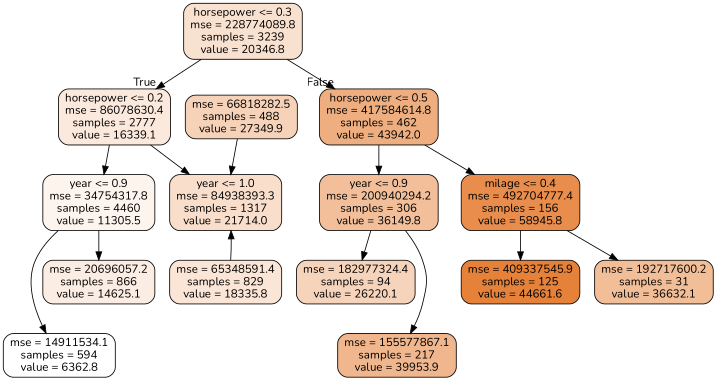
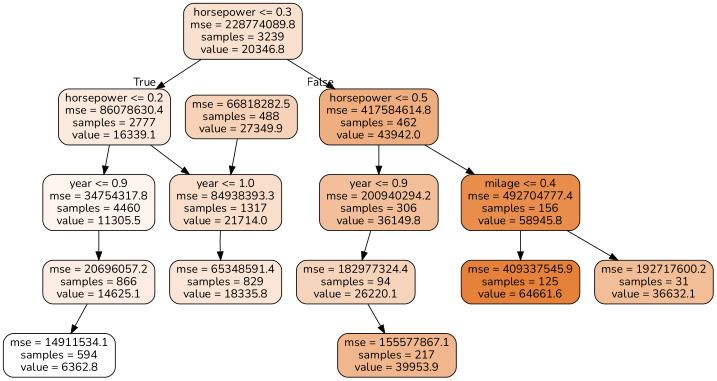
edge "mse = 65348591.4 samples = 829 value = 18335.8" -> "year <= 1.0 mse = 84938393.3 samples = 1317 value = 21714.0": reversed
edge "year <= 0.9 mse = 34754317.8 samples = 4460 value = 11305.5" -> "mse = 14911534.1 samples = 594 value = 6362.8": now "mse = 20696057.2 samples = 866 value = 14625.1" -> "mse = 14911534.1 samples = 594 value = 6362.8"
edge "year <= 0.9 mse = 200940294.2 samples = 306 value = 36149.8" -> "mse = 155577867.1 samples = 217 value = 39953.9": now "mse = 182977324.4 samples = 94 value = 26220.1" -> "mse = 155577867.1 samples = 217 value = 39953.9"
node "mse = 409337545.9 samples = 125 value = 44661.6": label "mse = 409337545.9 samples = 125 value = 44661.6" -> "mse = 409337545.9 samples = 125 value = 64661.6"
